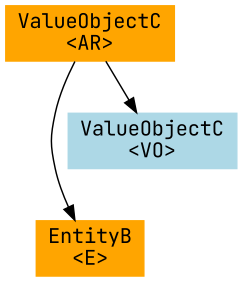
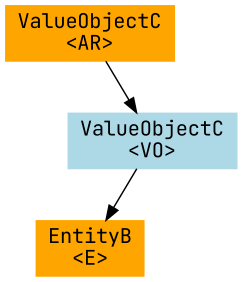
edge "ValueObjectC <AR>" -> "EntityB <E>": now "ValueObjectC <VO>" -> "EntityB <E>"
